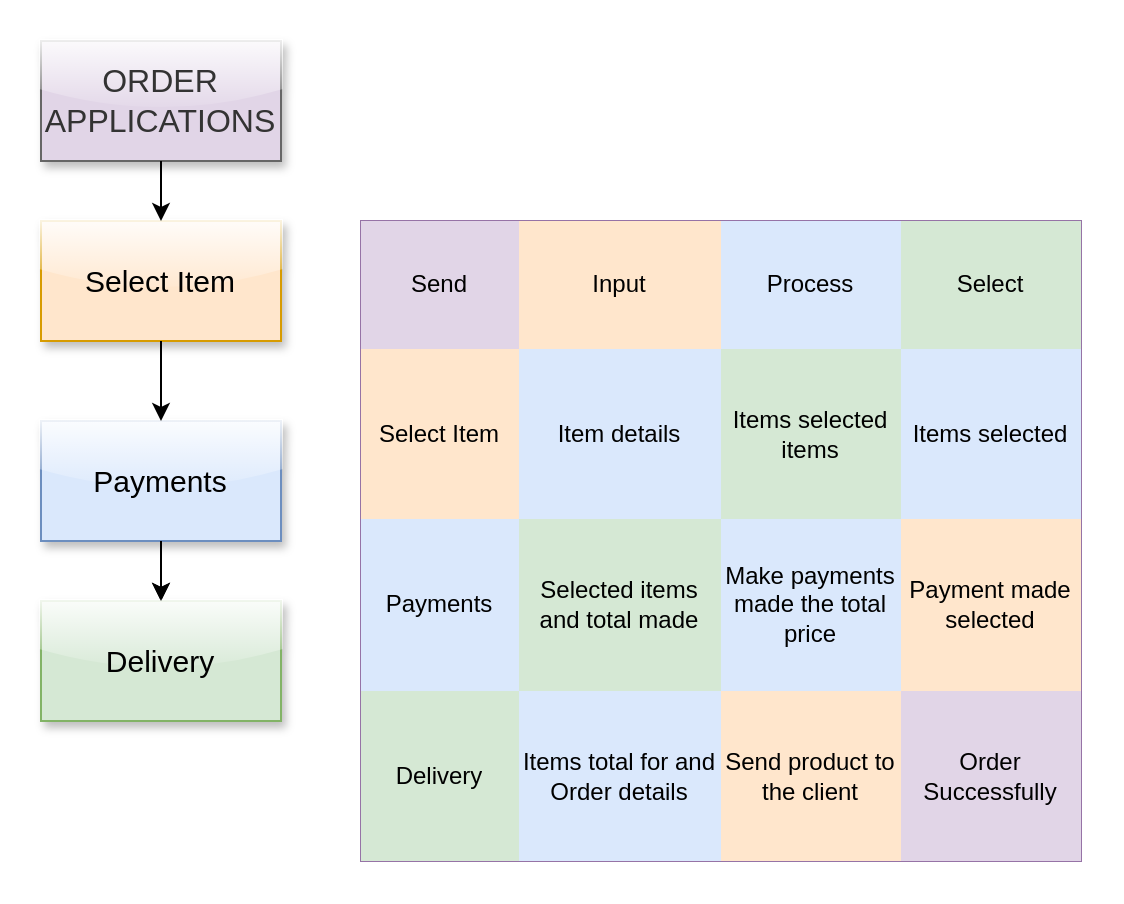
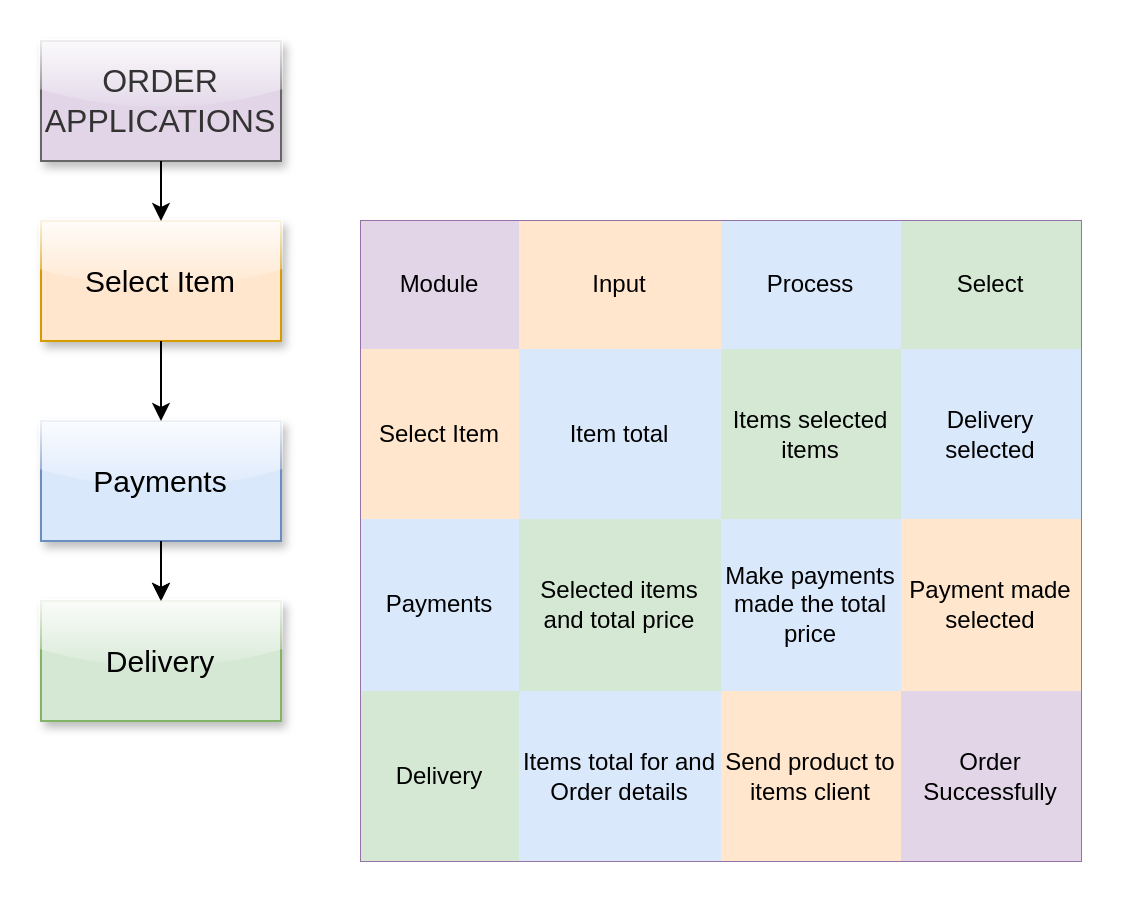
node "Send": label "Send" -> "Module"
node "Item details": label "Item details" -> "Item total"
node "Items selected": label "Items selected" -> "Delivery selected"
node "Selected items and total made": label "Selected items and total made" -> "Selected items and total price"
node "Send product to the client": label "Send product to the client" -> "Send product to items client"
